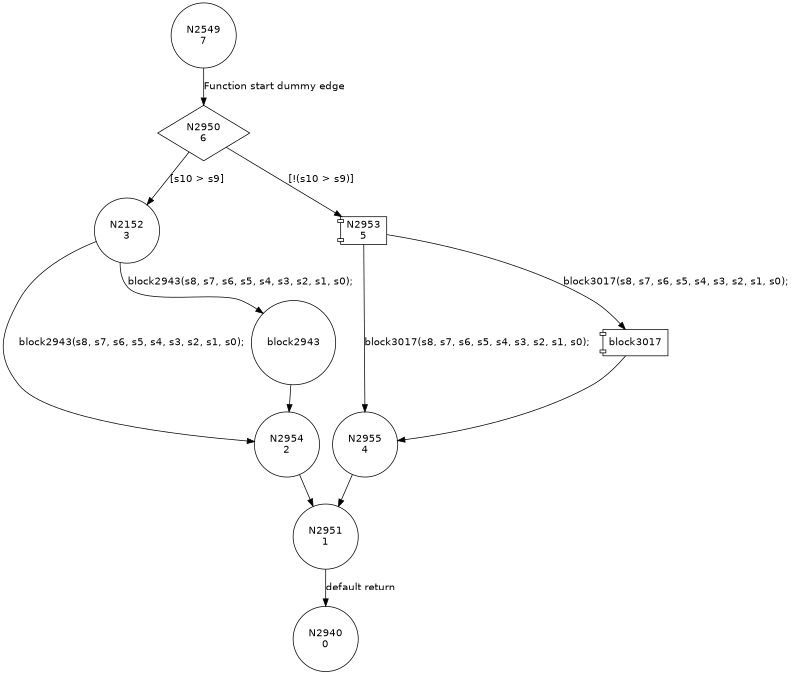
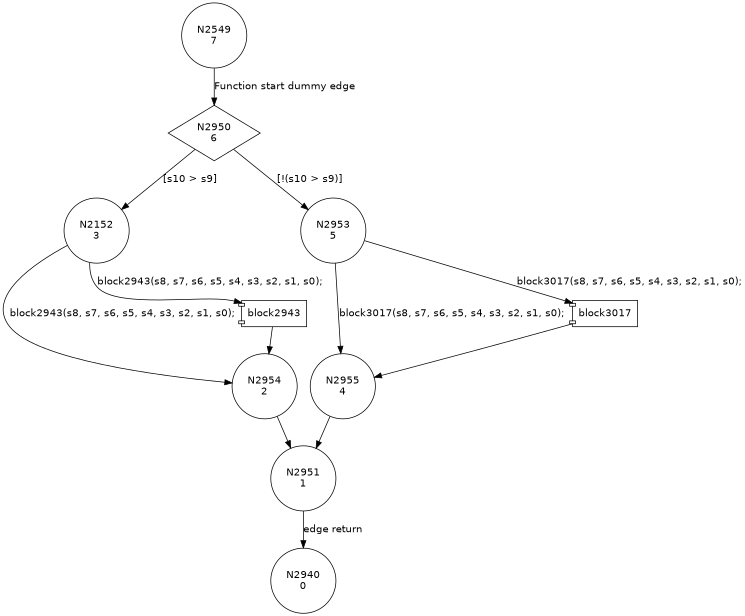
node "N2953 5": shape component -> circle
node "block2943": shape circle -> component
edge "N2951 1" -> "N2940 0": label "default return" -> "edge return"
